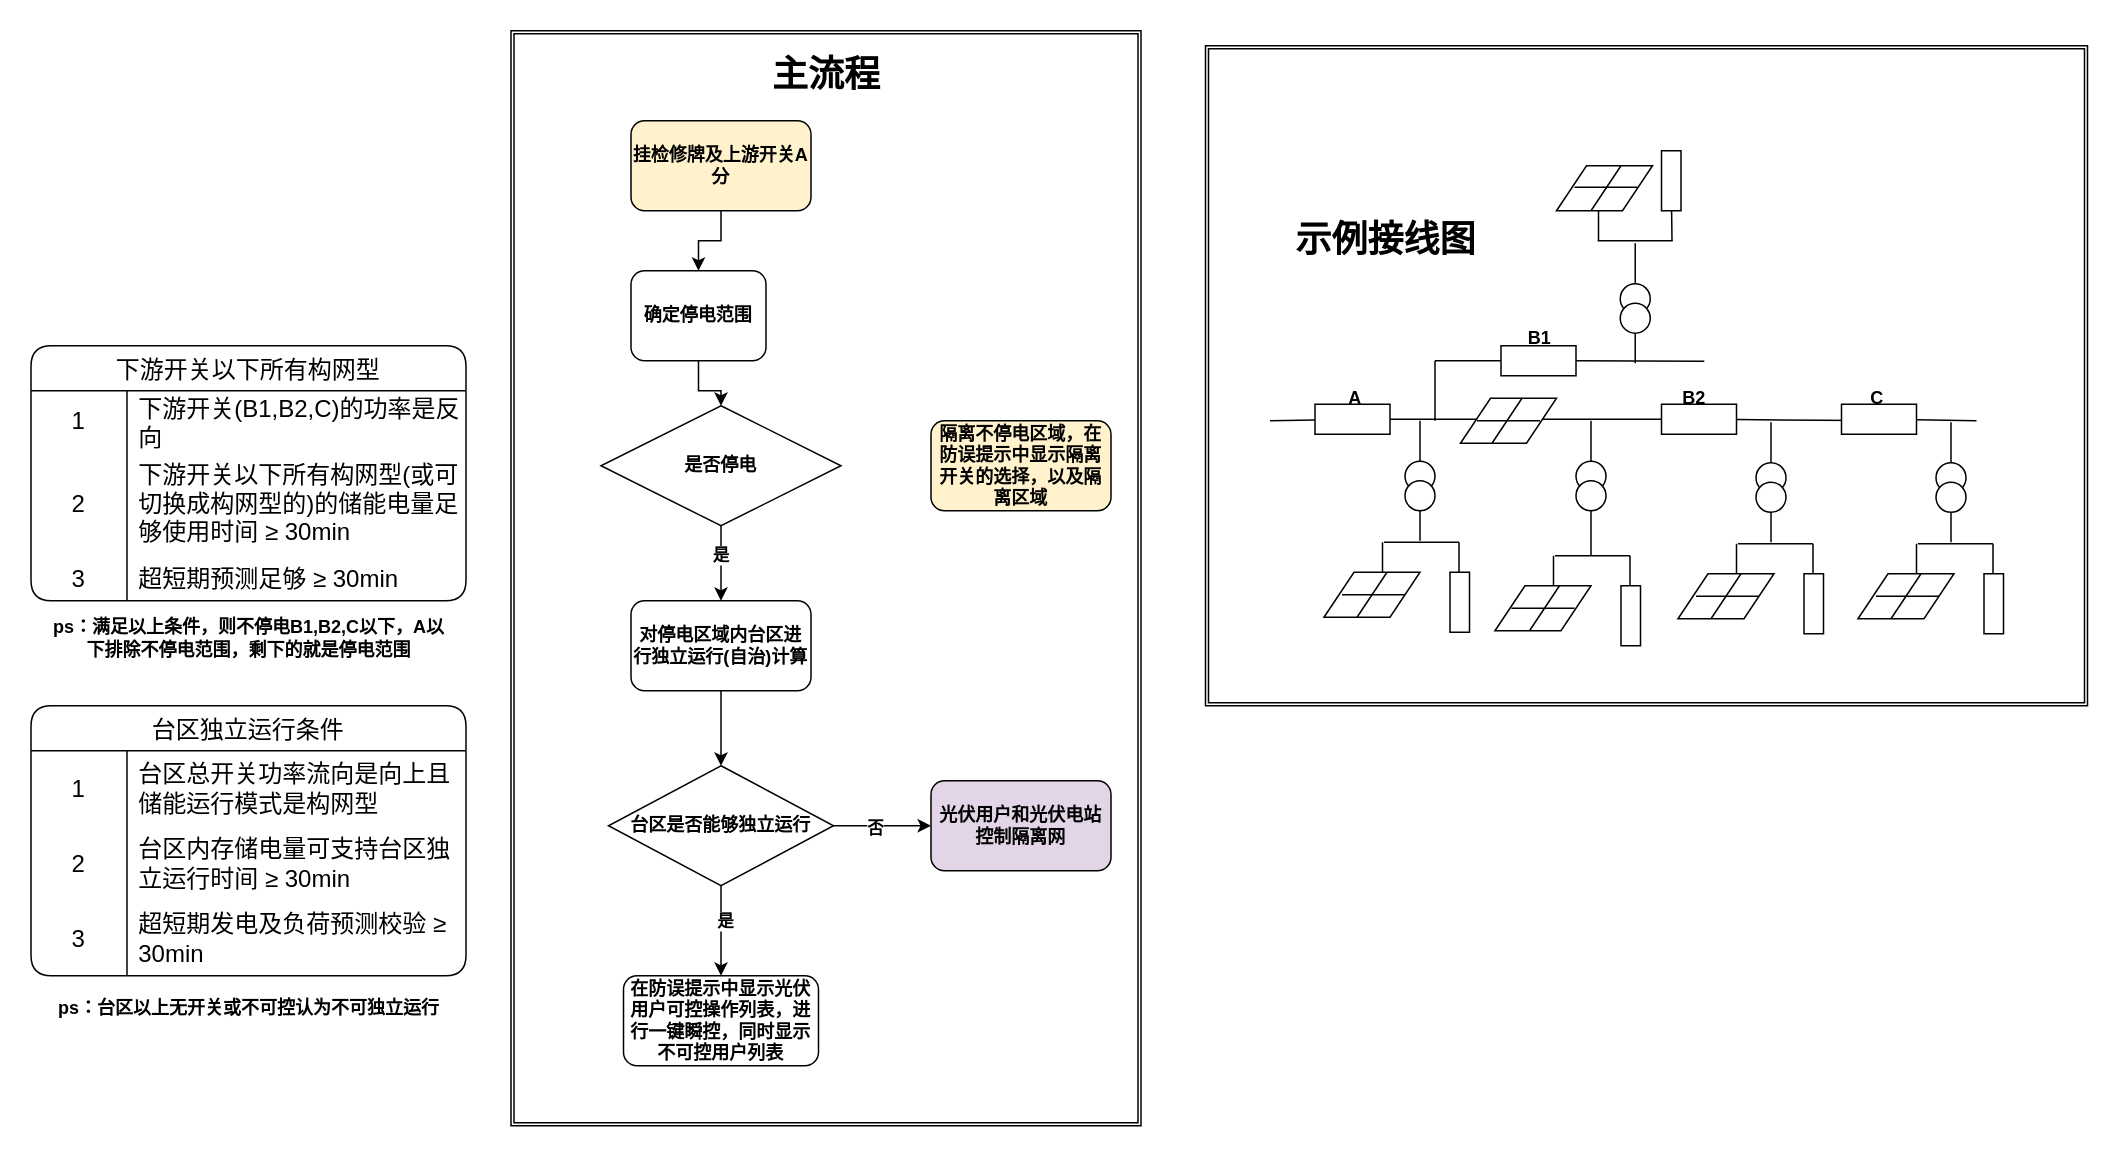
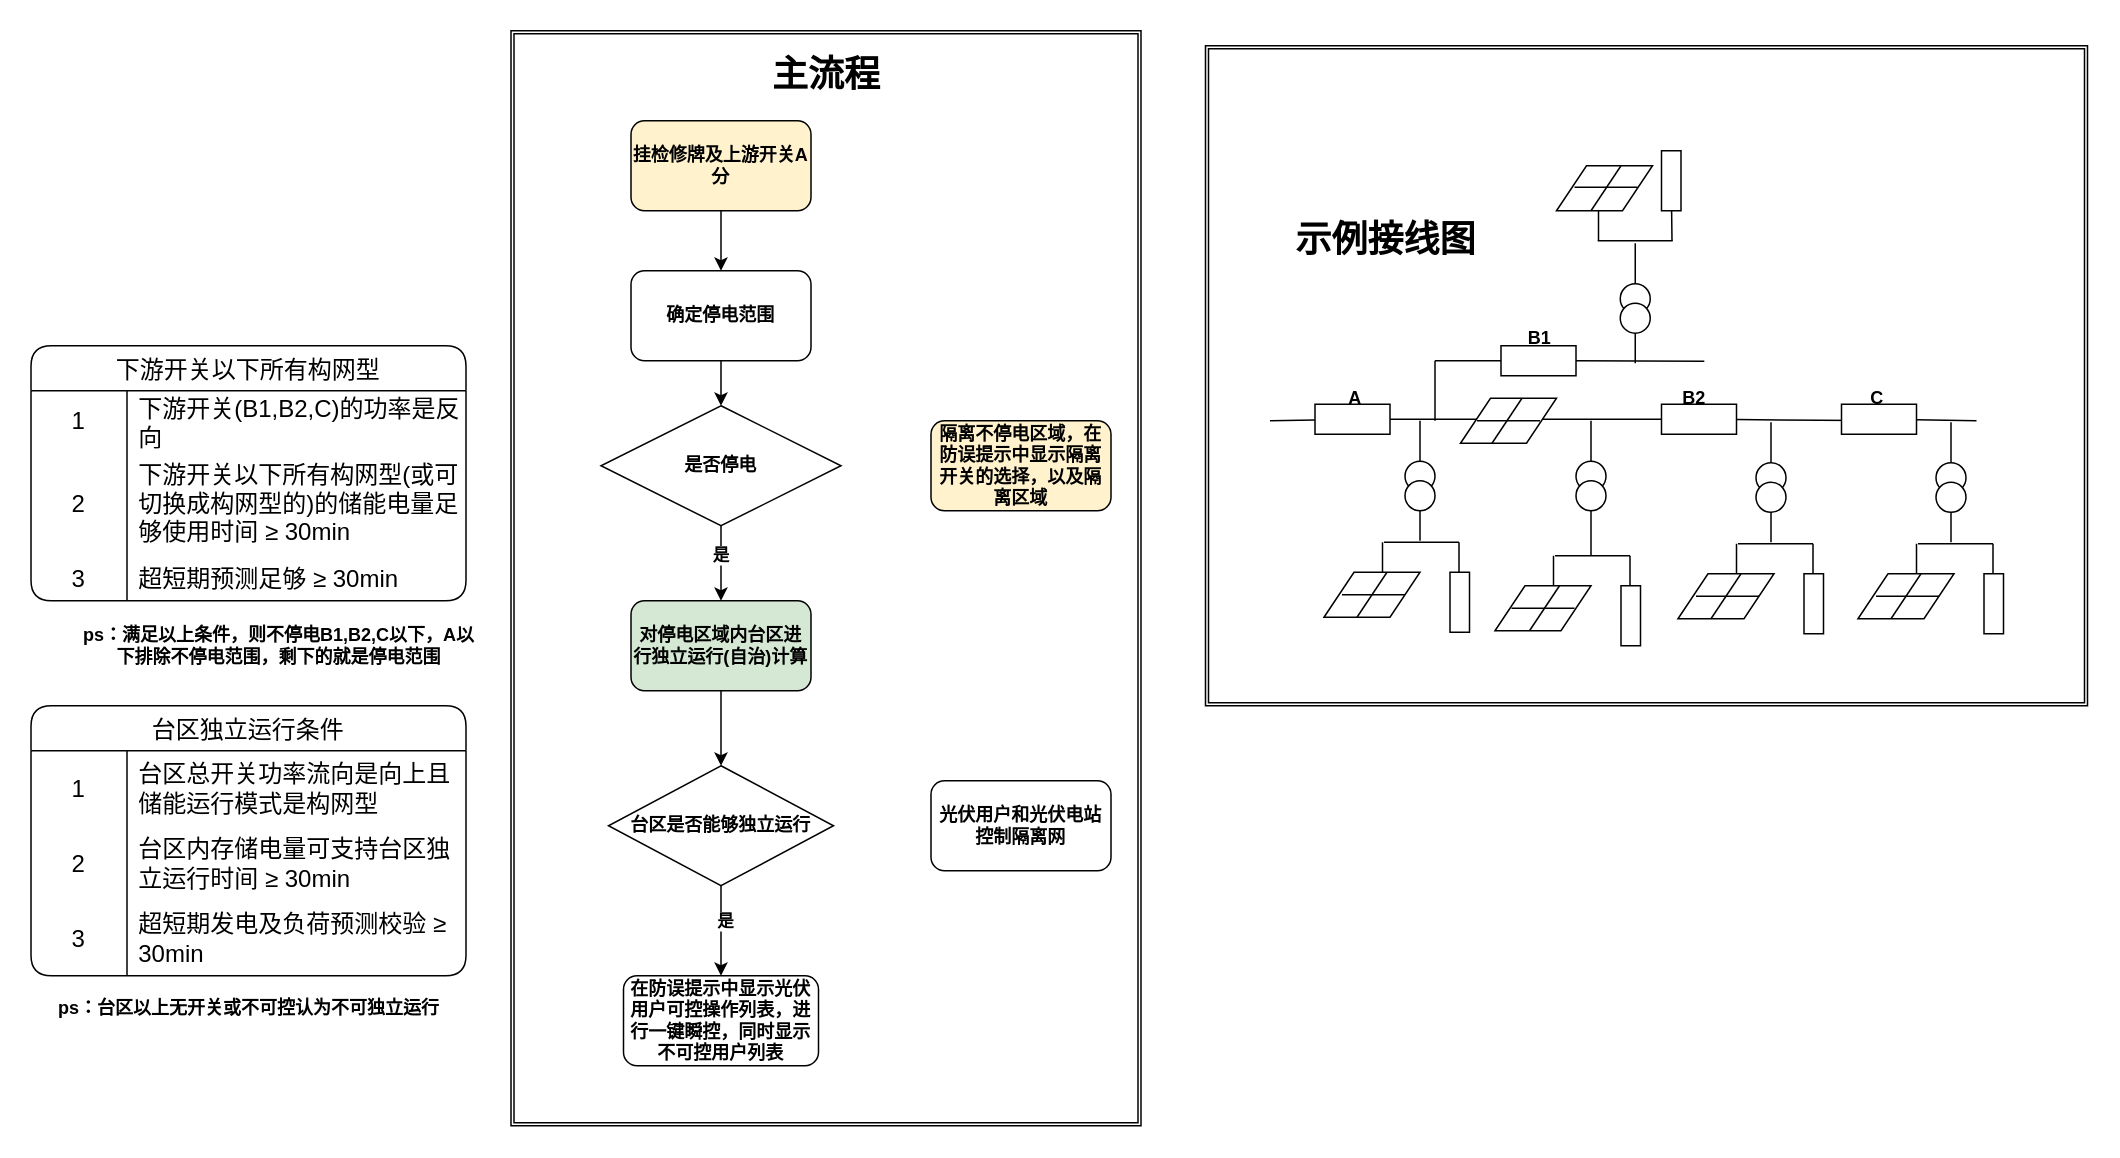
node "确定停电范围": size 135x90 -> 180x90
node "ps：满足以上条件，则不停电B1,B2,C以下，A以下排除不停电范围，剩下的就是停电范围": moved (248, 638) -> (278, 646)
node "对停电区域内台区进行独立运行(自治)计算": fillcolor #ffffff -> #d5e8d4
edge "台区是否能够独立运行" -> "光伏用户和光伏电站控制隔离网": removed, label "否"
node "光伏用户和光伏电站控制隔离网": fillcolor #e1d5e7 -> #ffffff
